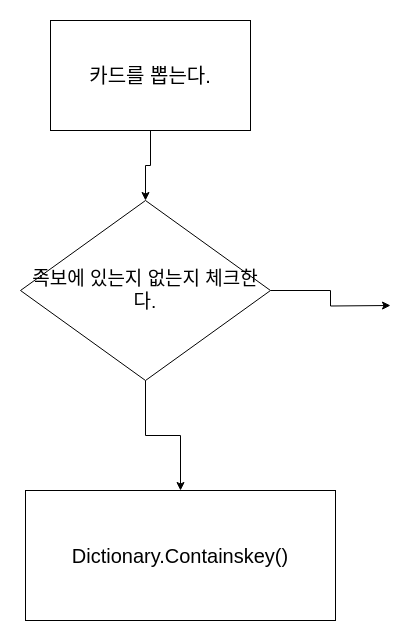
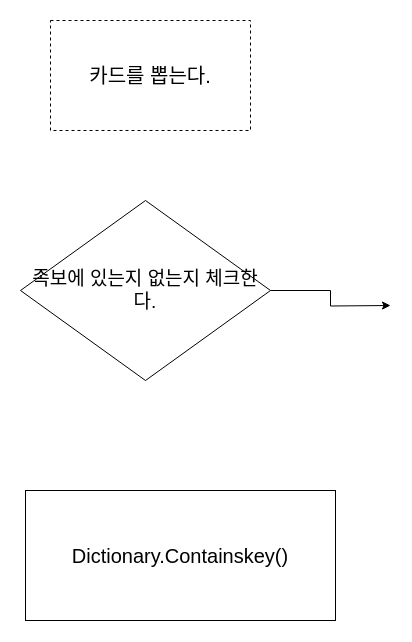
node "카드를 뽑는다.": style solid -> dashed
edge "카드를 뽑는다." -> "족보에 있는지 없는지 체크한다.": removed
edge "족보에 있는지 없는지 체크한다." -> "Dictionary.Containskey()": removed
